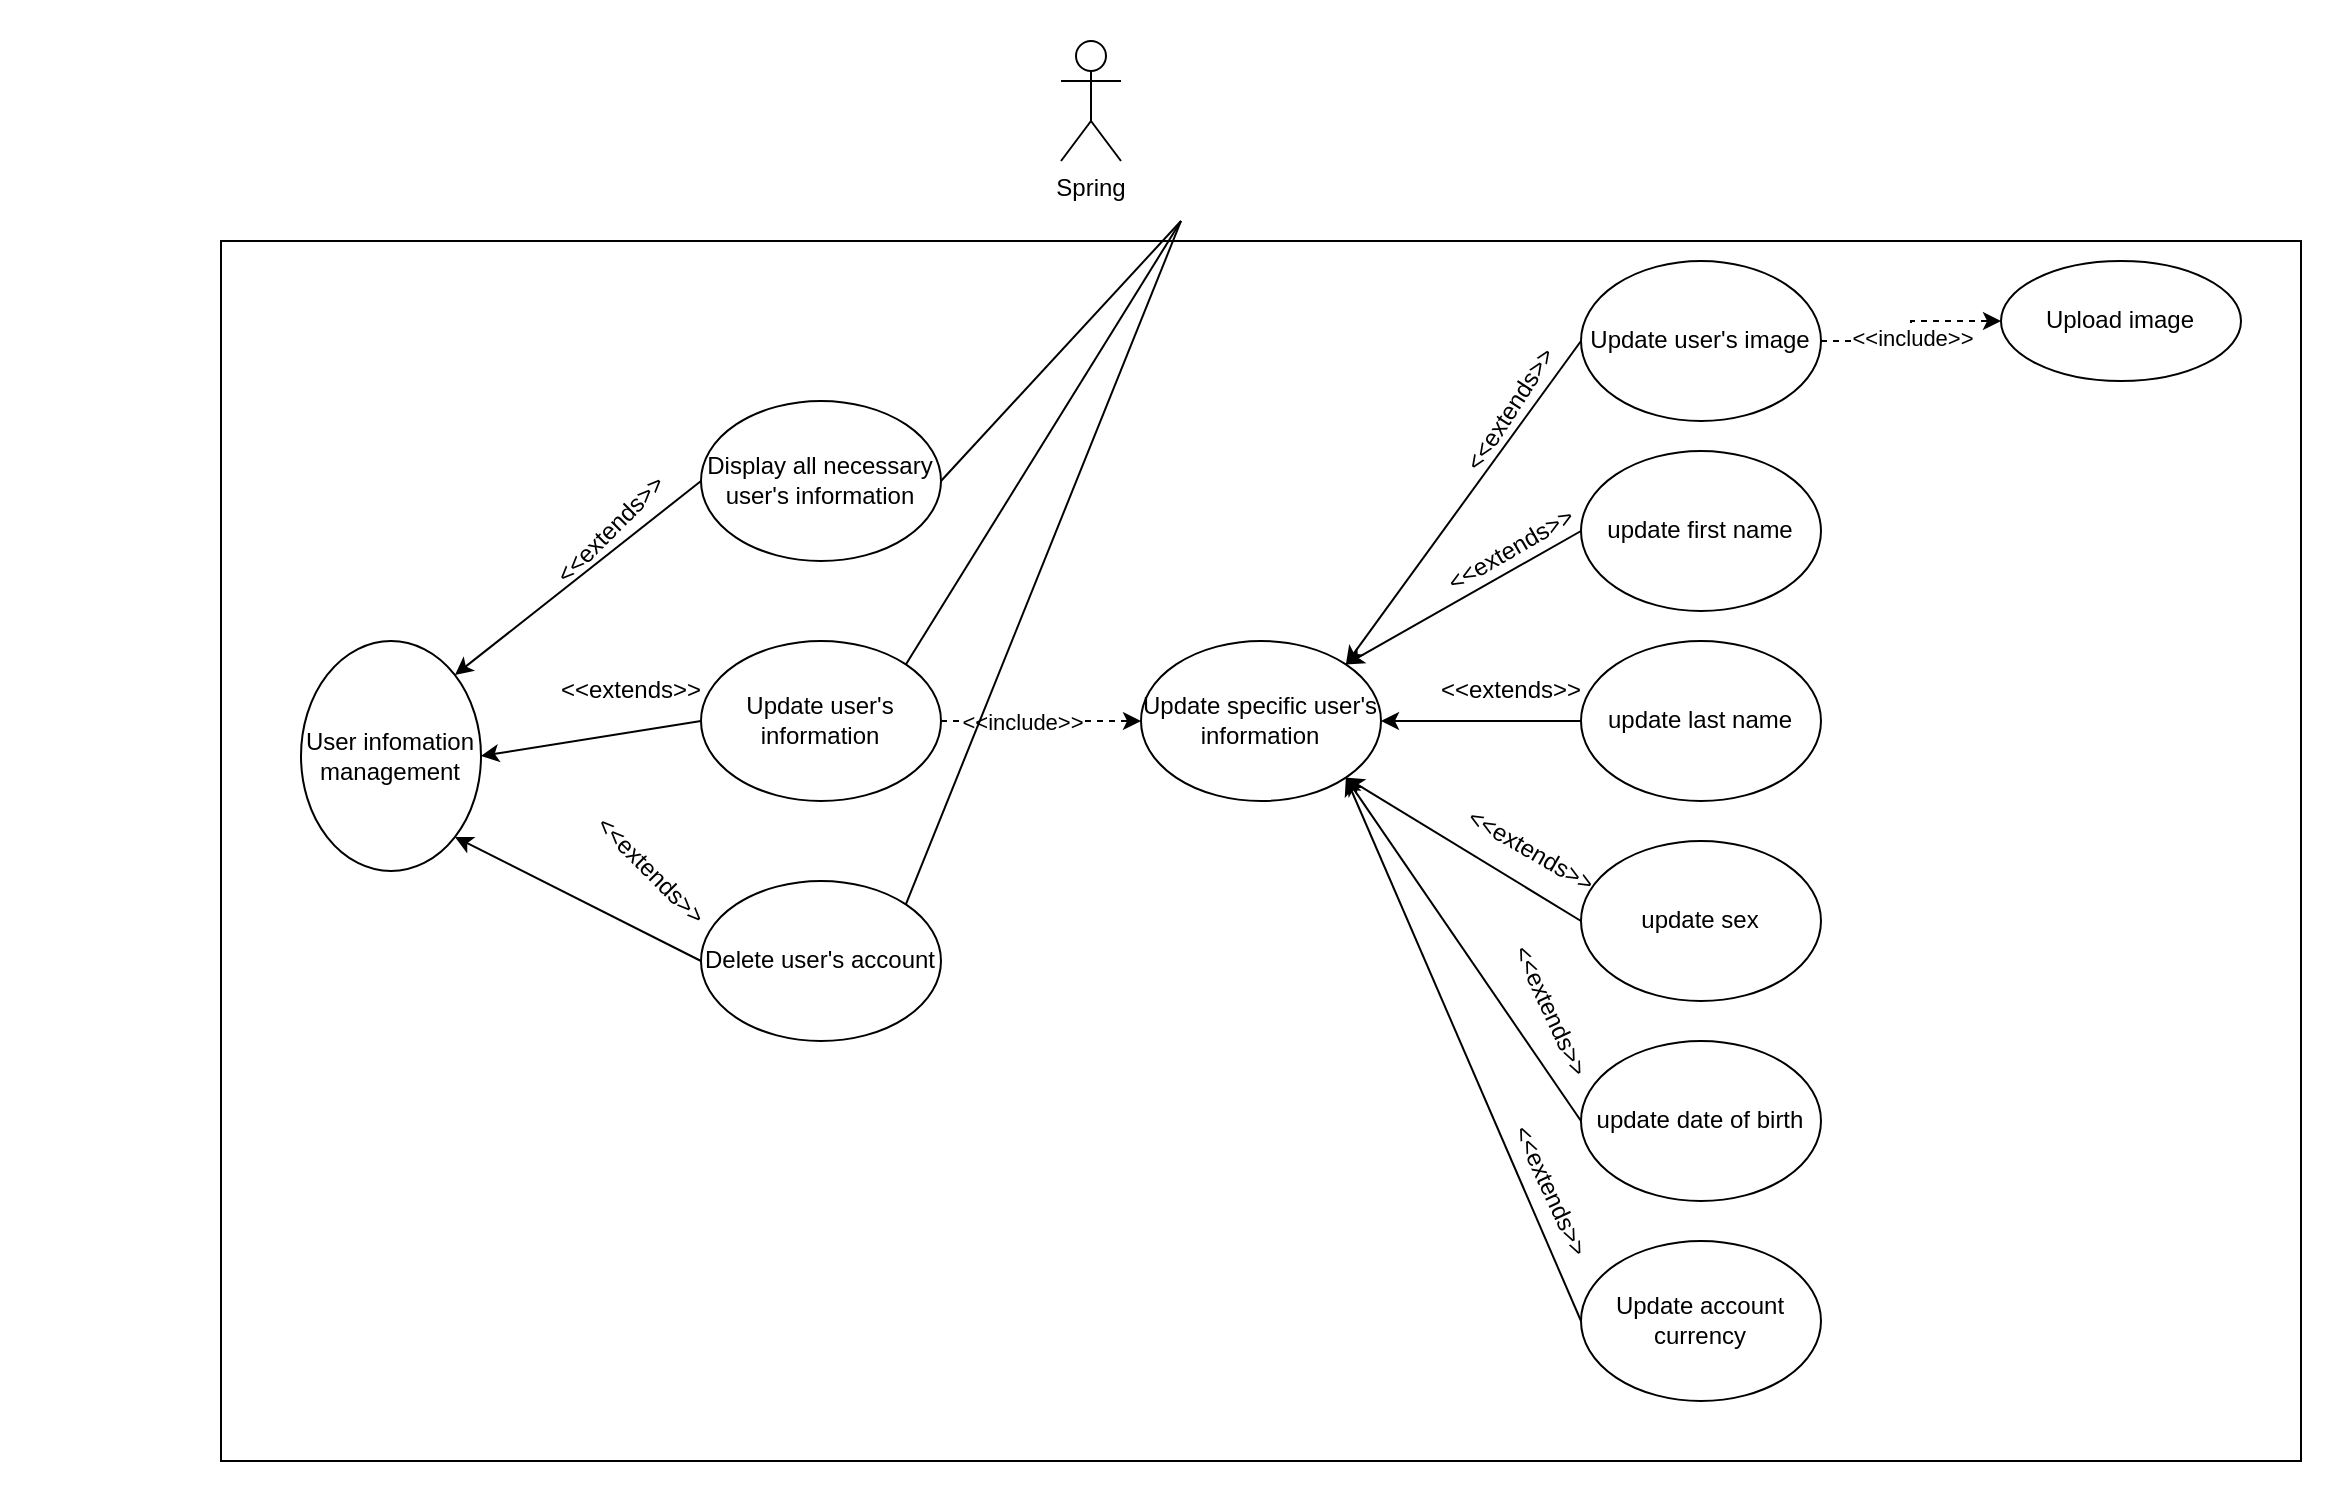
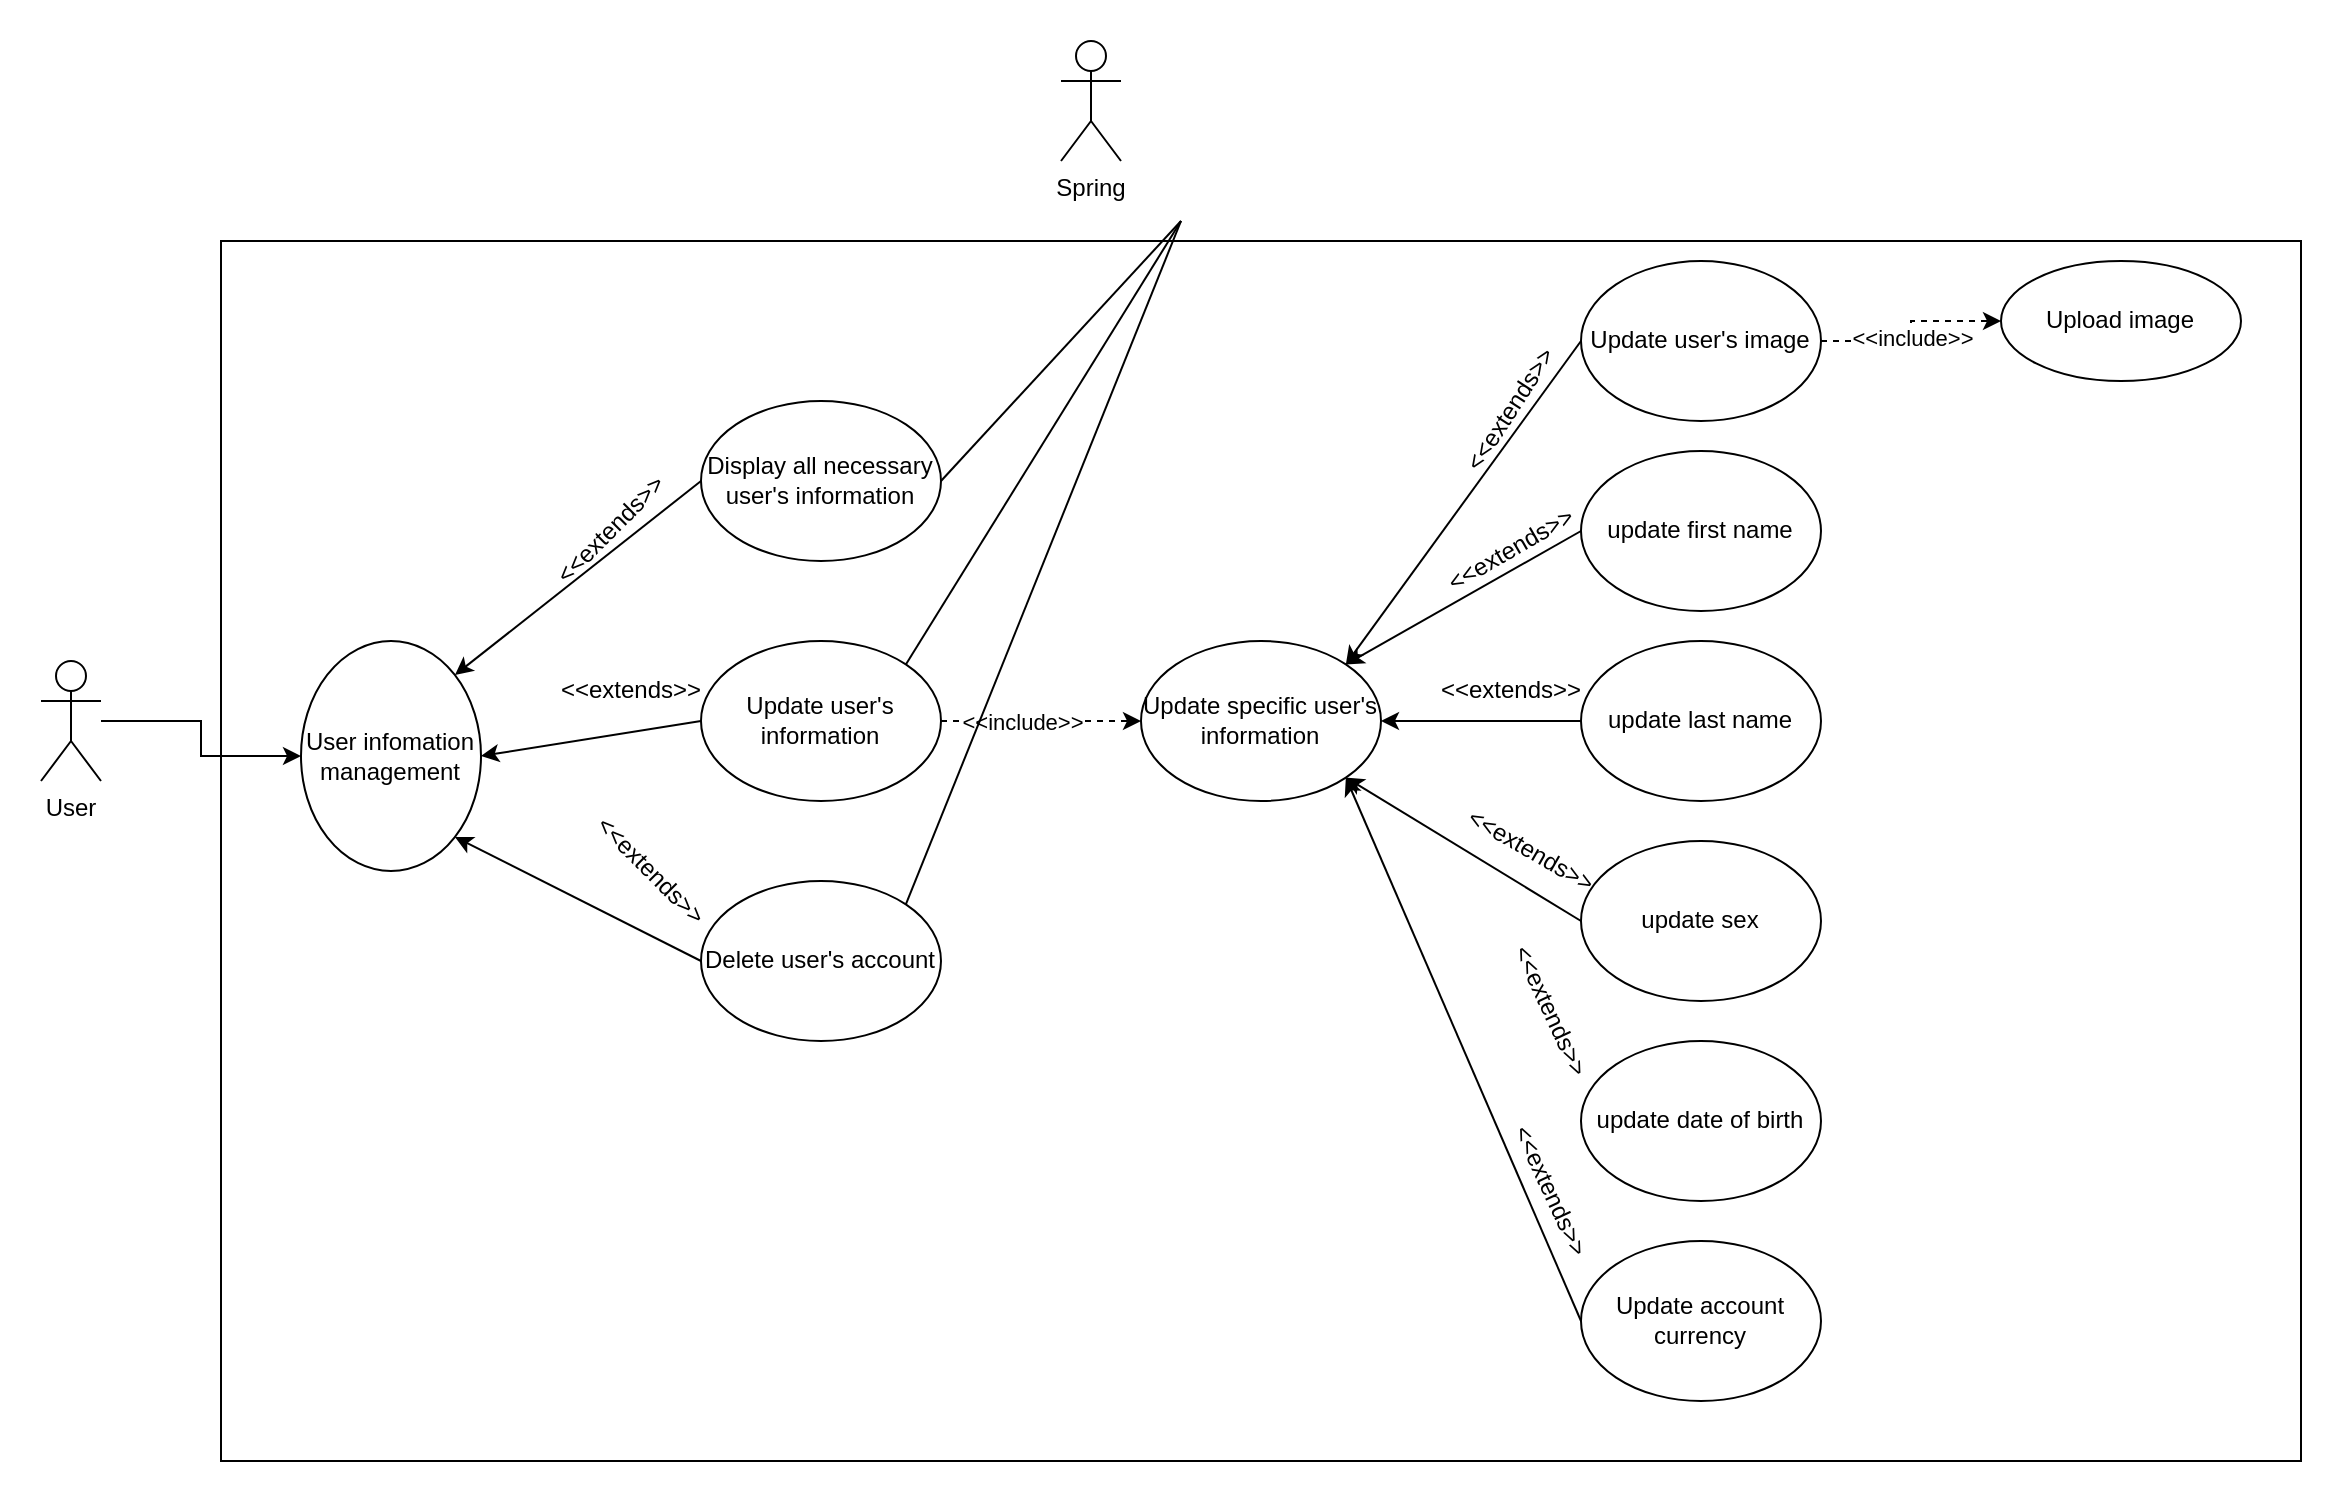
node "User": added
edge "User" -> "User infomation management": added
edge "update date of birth" -> "Update specific user's information": removed
